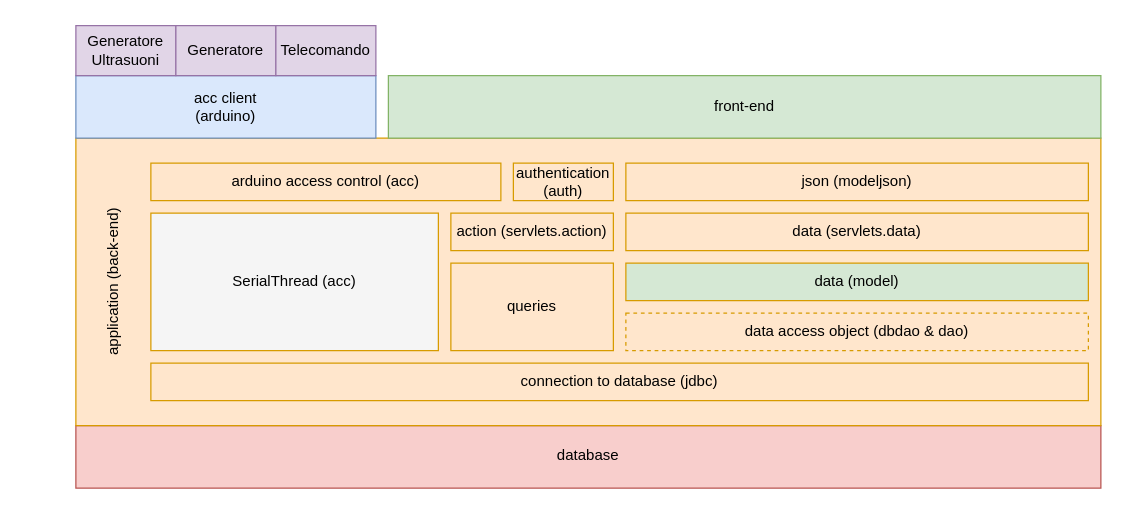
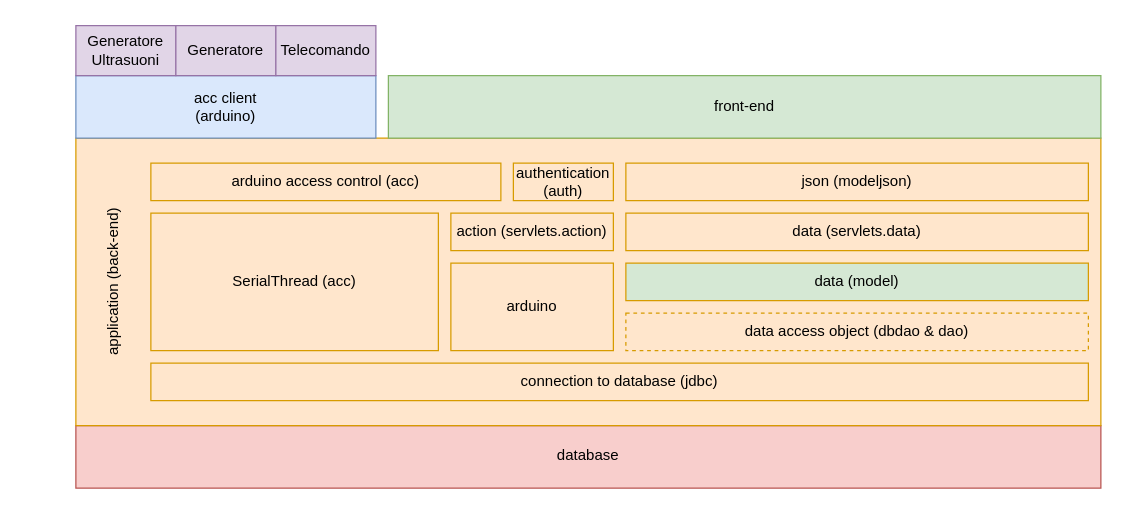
node "SerialThread (acc)": fillcolor #f5f5f5 -> #ffe6cc
node "queries": label "queries" -> "arduino"
